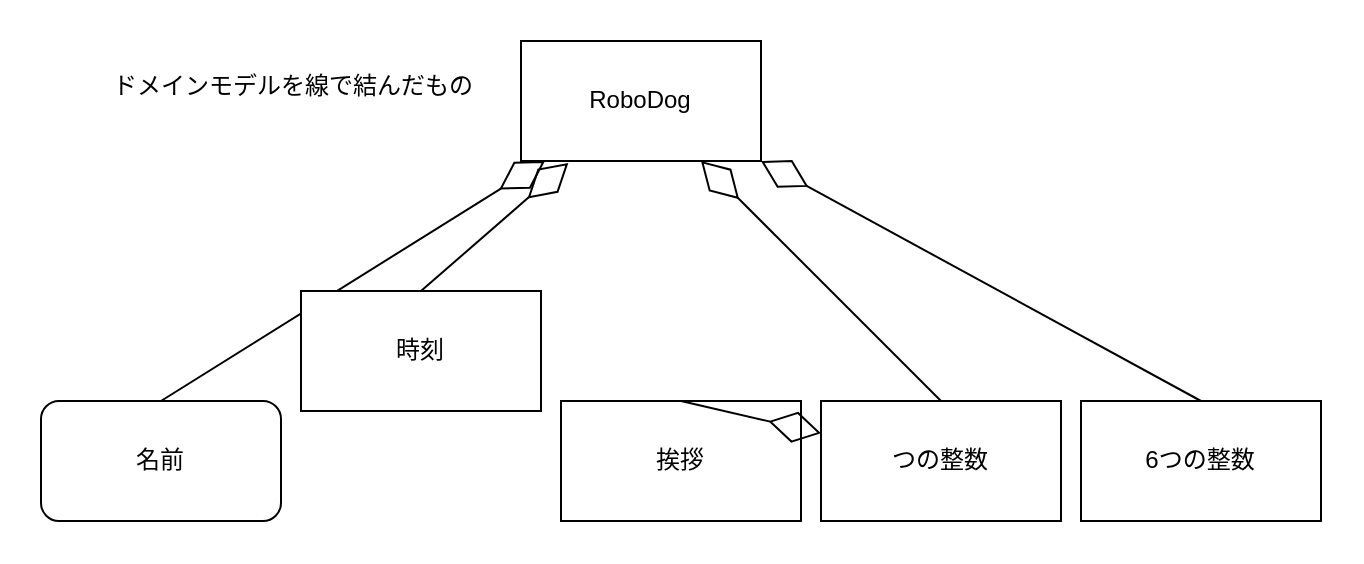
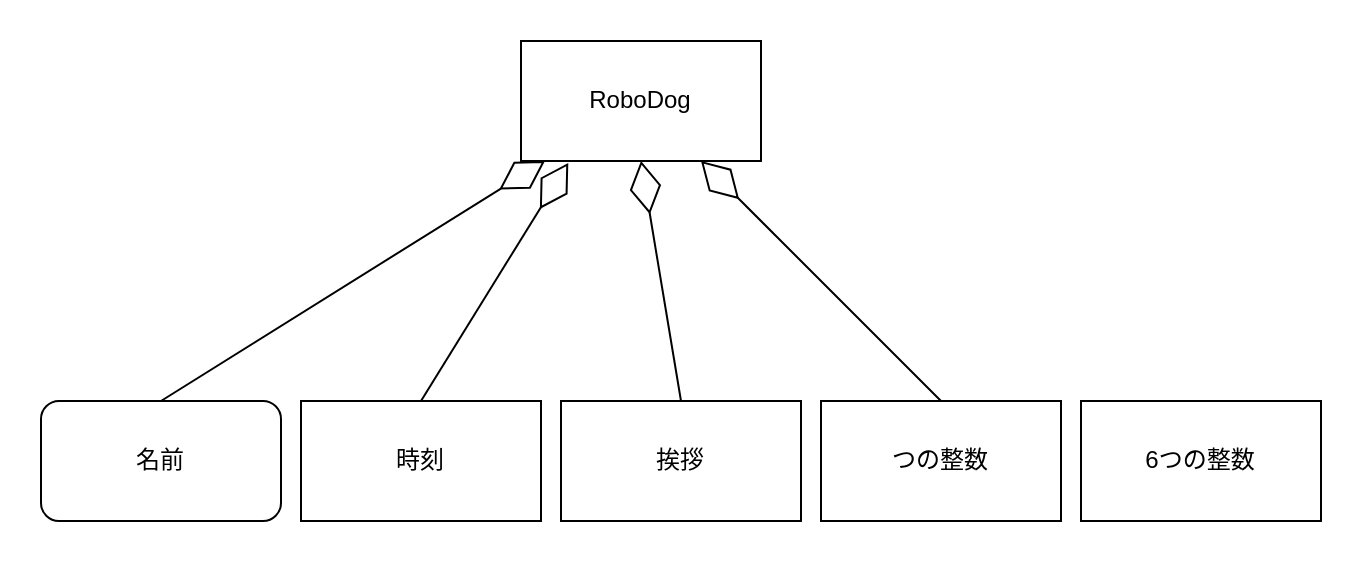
node "ドメインモデルを線で結んだもの": removed
edge "6つの整数" -> "RoboDog": removed
node "時刻": moved (421, 351) -> (421, 461)
edge "挨拶" -> "つの整数": now "挨拶" -> "RoboDog"
